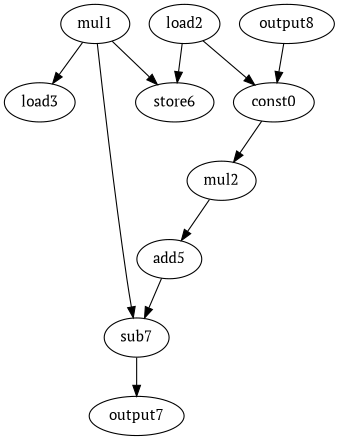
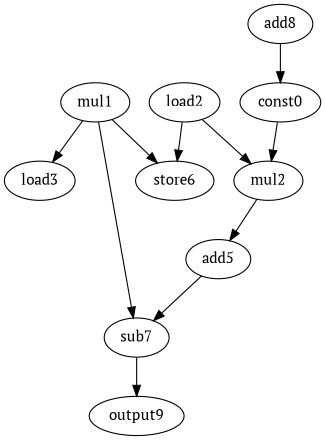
node "output8": label "output8" -> "add8"
edge "load2" -> "const0": now "load2" -> "mul2"
node "output7": label "output7" -> "output9"
